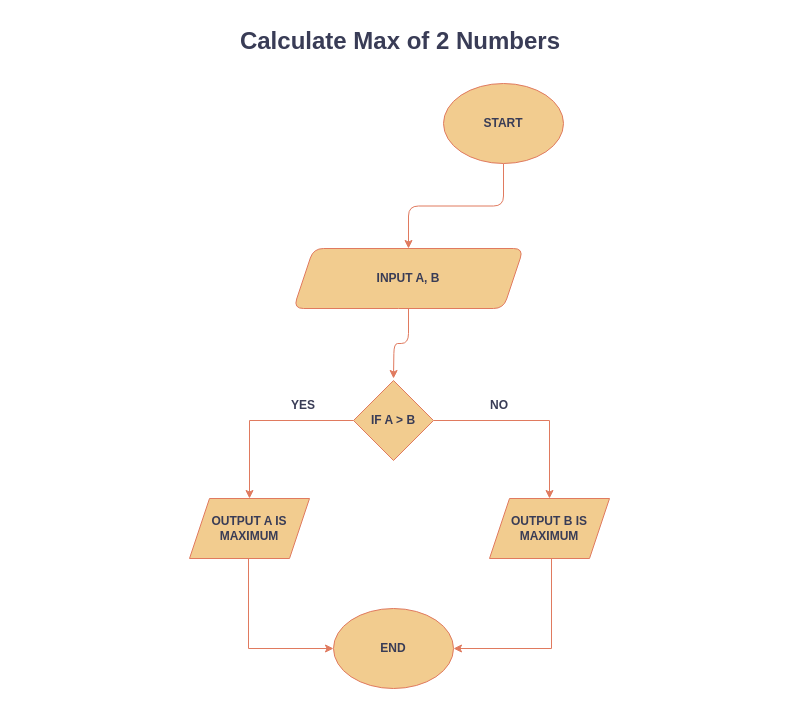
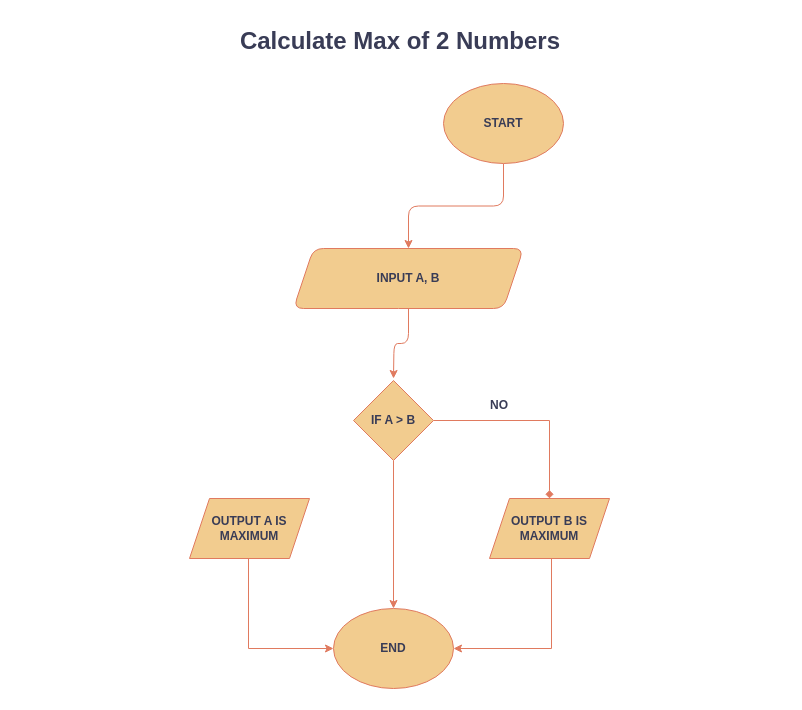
node "YES": removed
edge "IF A > B" -> "OUTPUT A IS MAXIMUM": now "IF A > B" -> "END"
edge "IF A > B" -> "OUTPUT B IS MAXIMUM": arrowhead classic -> diamond
